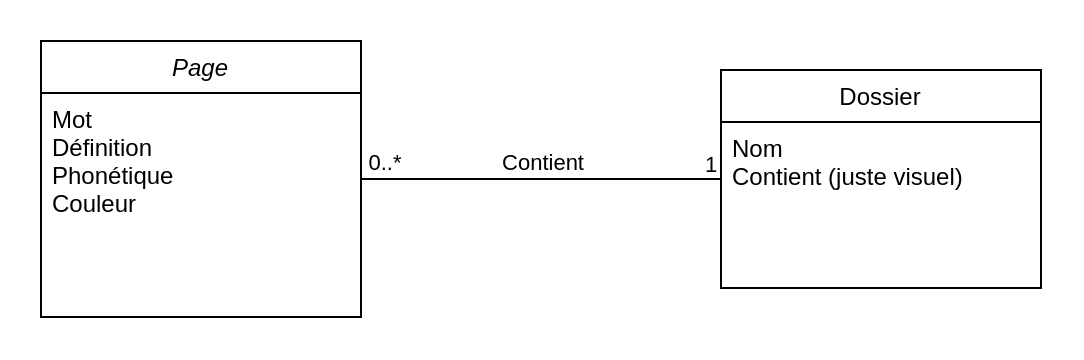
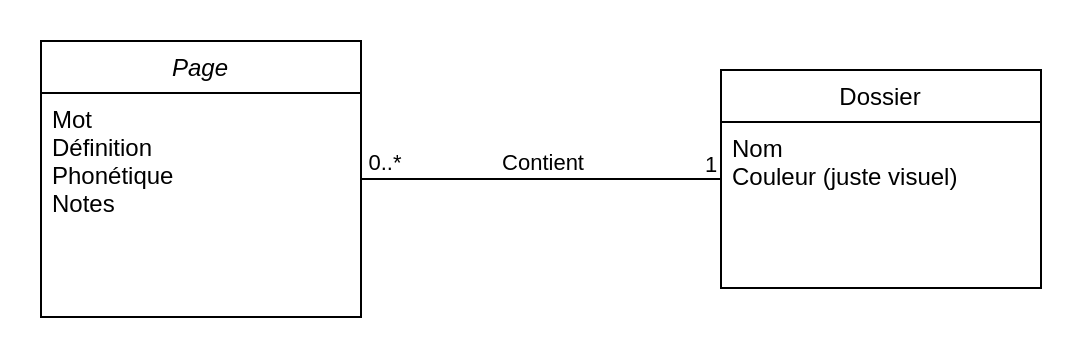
node "Mot Définition Phonétique Couleur": label "Mot Définition Phonétique Couleur" -> "Mot Définition Phonétique Notes"
node "Nom Contient (juste visuel)": label "Nom Contient (juste visuel)" -> "Nom Couleur (juste visuel)"
